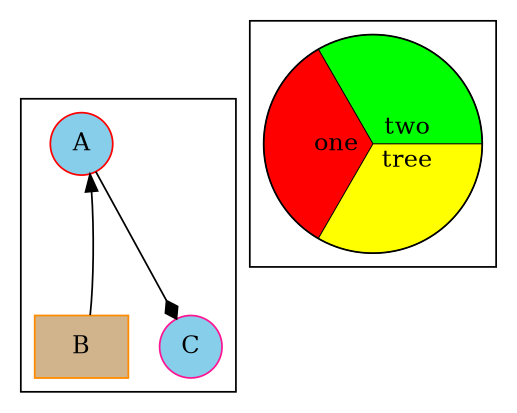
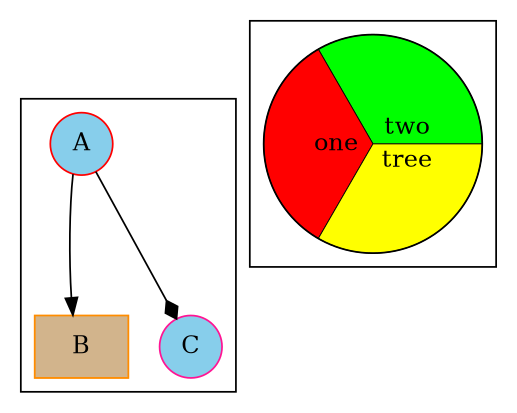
edge "B" -> "A": reversed
